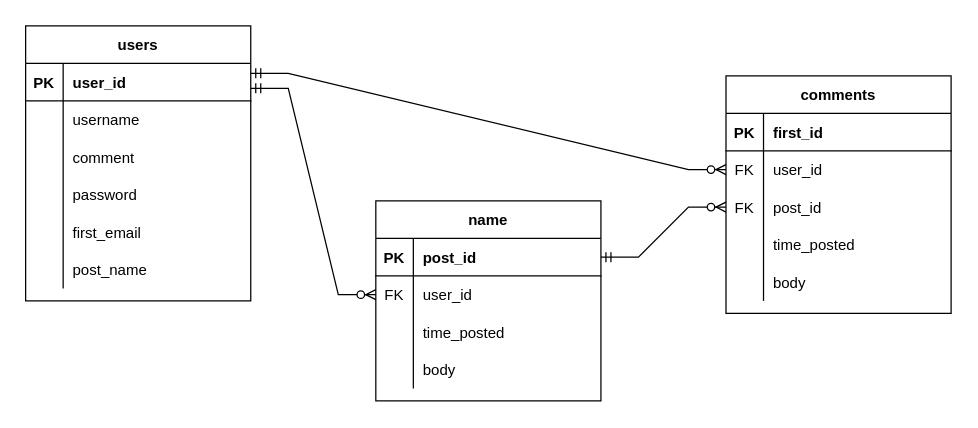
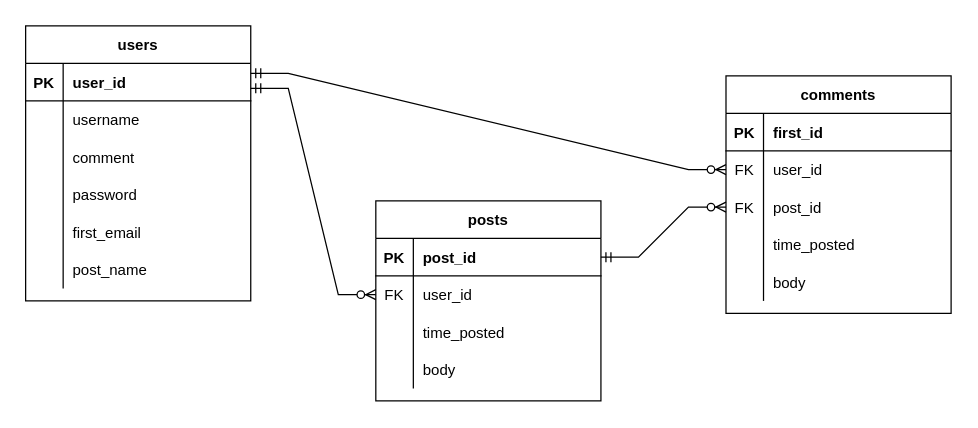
node "name": label "name" -> "posts"
